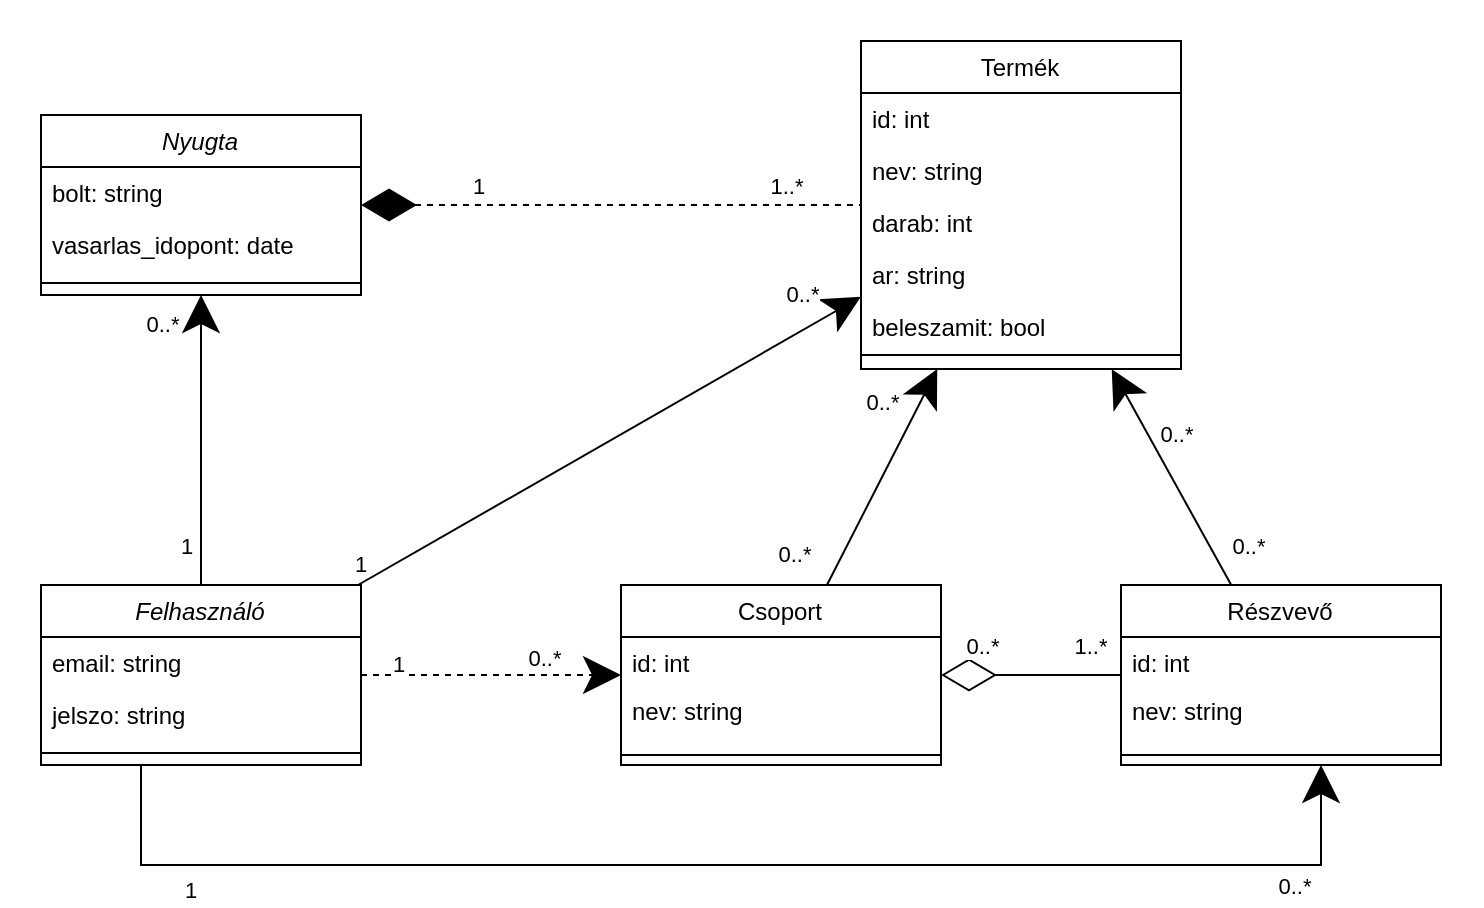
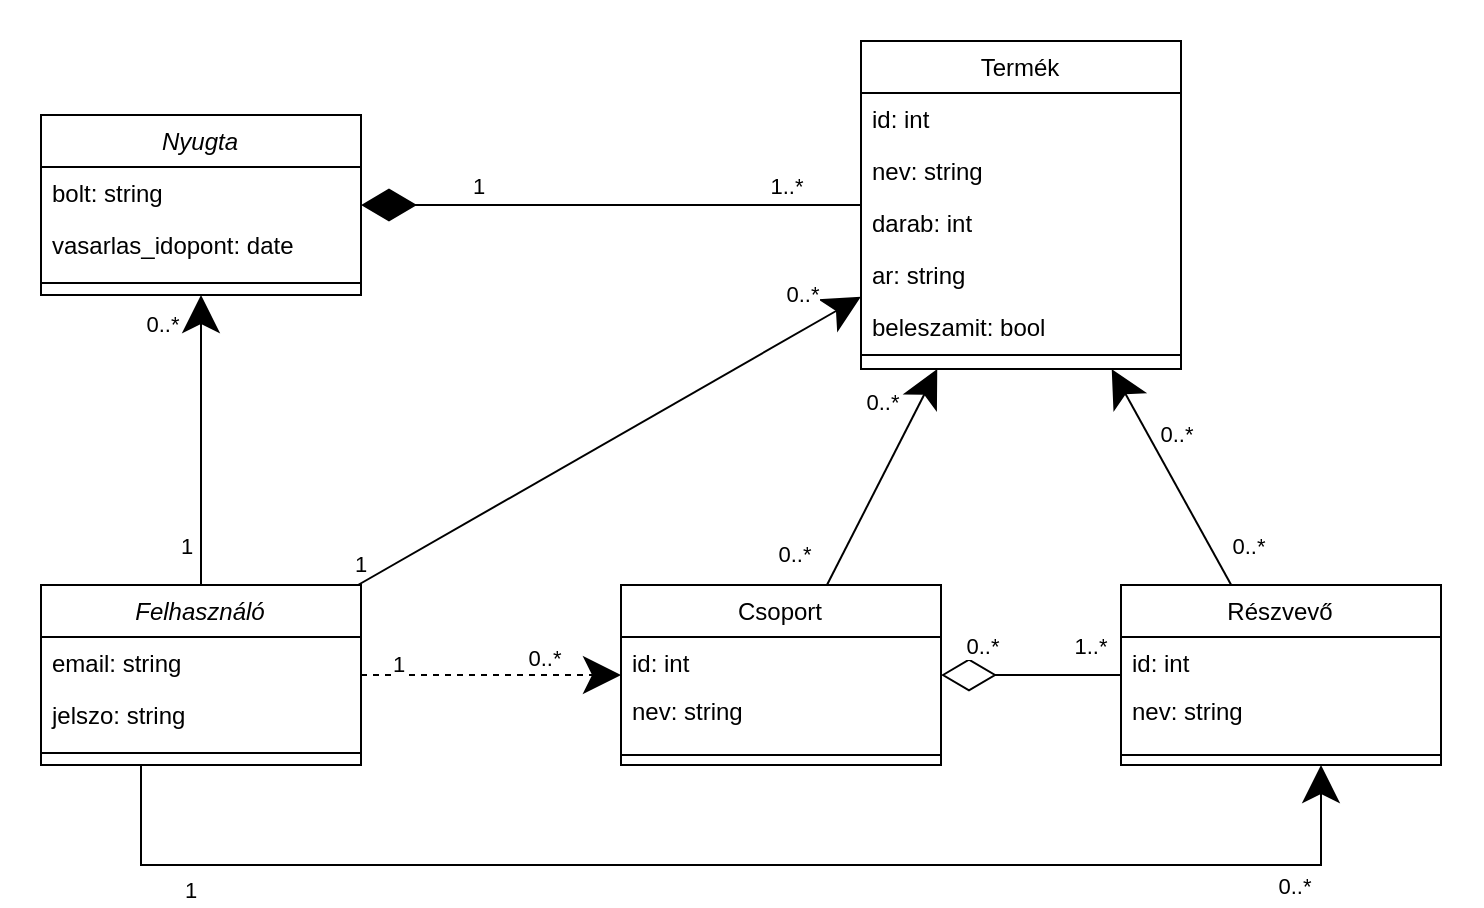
edge "Termék" -> "Nyugta": style dashed -> solid
